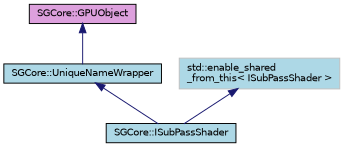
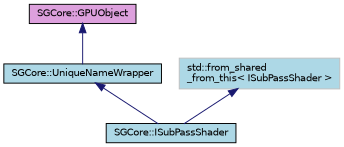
node "std::enable_shared _from_this< ISubPassShader >": label "std::enable_shared _from_this< ISubPassShader >" -> "std::from_shared _from_this< ISubPassShader >"
